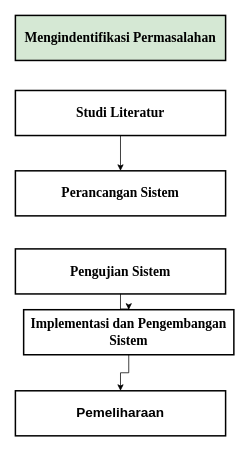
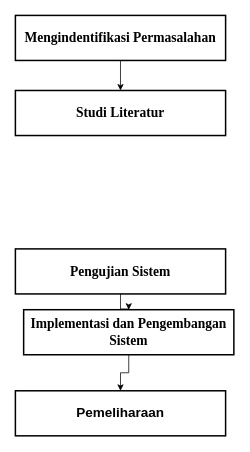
node "Mengindentifikasi Permasalahan": fillcolor #d5e8d4 -> #ffffff
edge "Mengindentifikasi Permasalahan" -> "Studi Literatur": added
edge "Studi Literatur" -> "Perancangan Sistem": removed
node "Perancangan Sistem": removed
